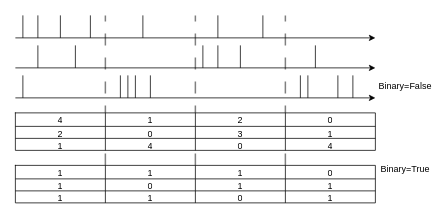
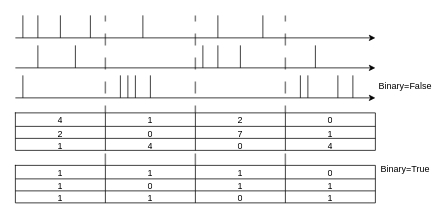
node "3": label "3" -> "7"
